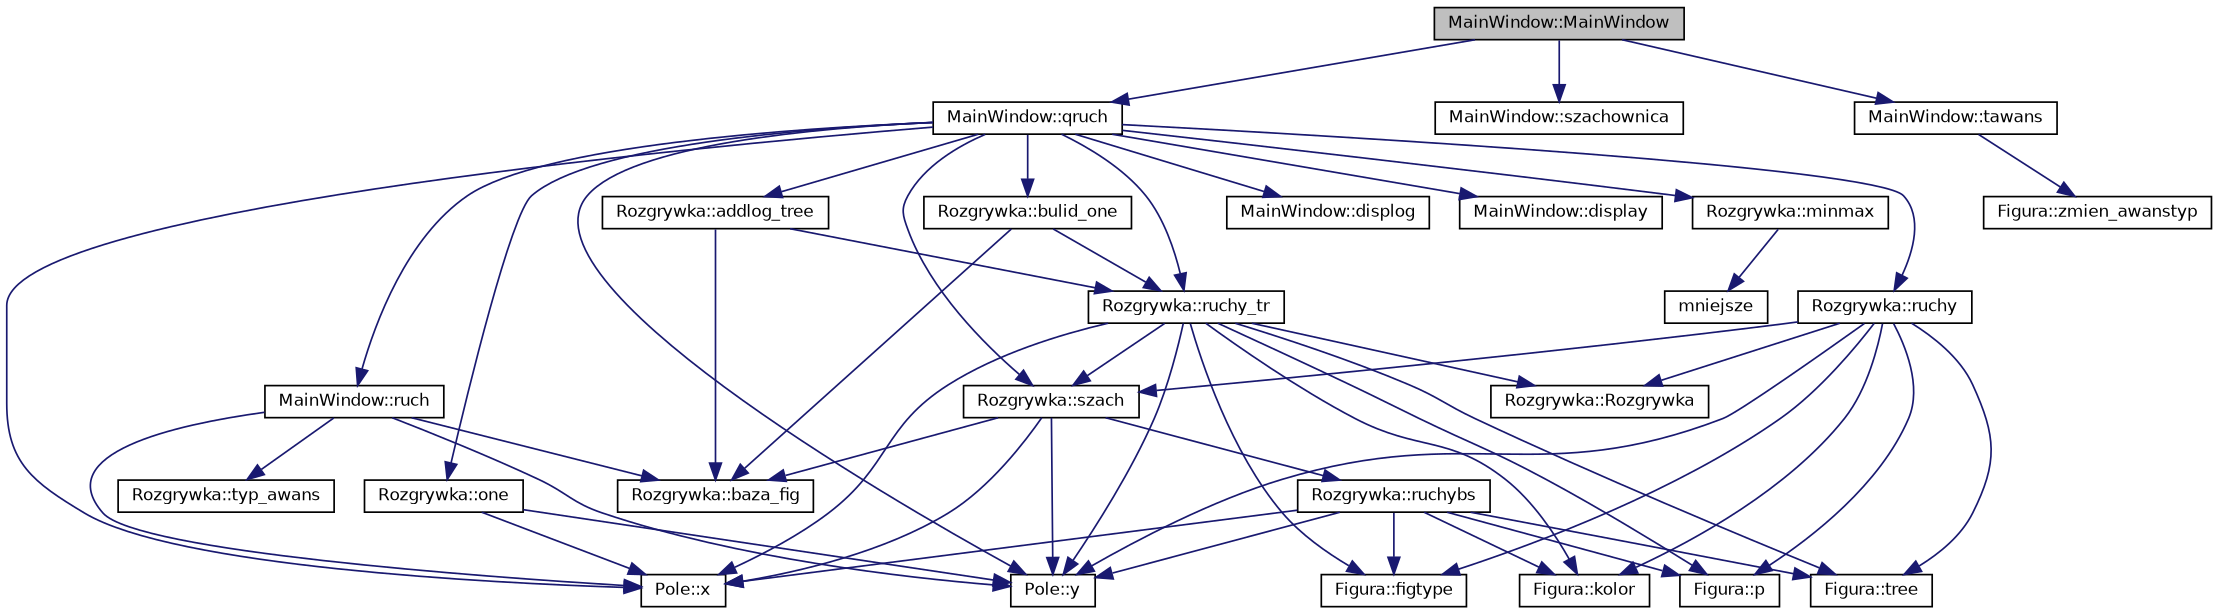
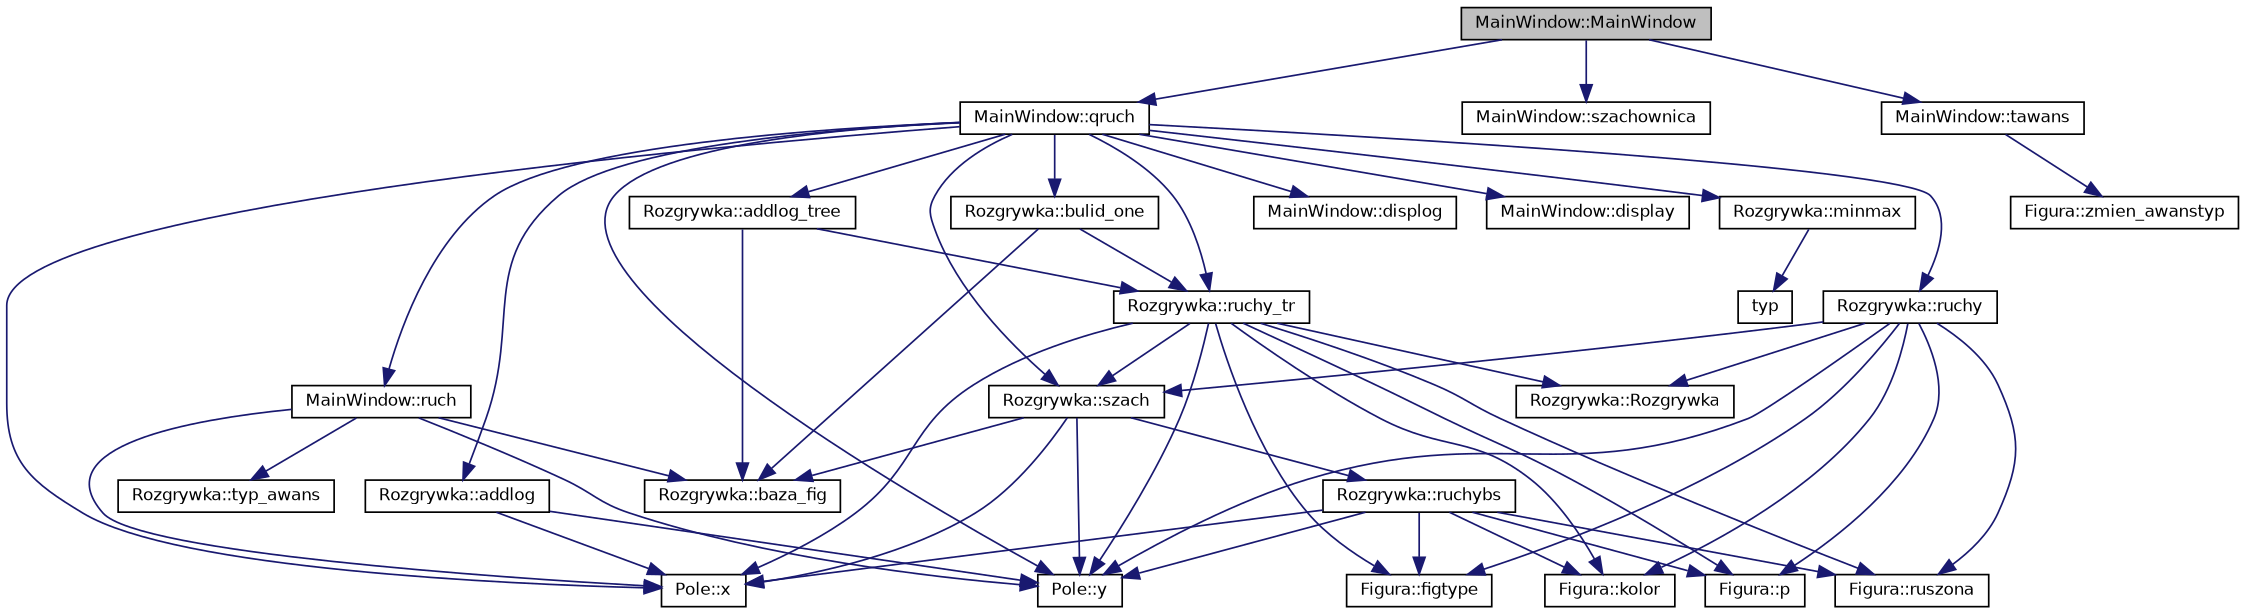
node "mniejsze": label "mniejsze" -> "typ"
node "Rozgrywka::one": label "Rozgrywka::one" -> "Rozgrywka::addlog"
node "Figura::tree": label "Figura::tree" -> "Figura::ruszona"
